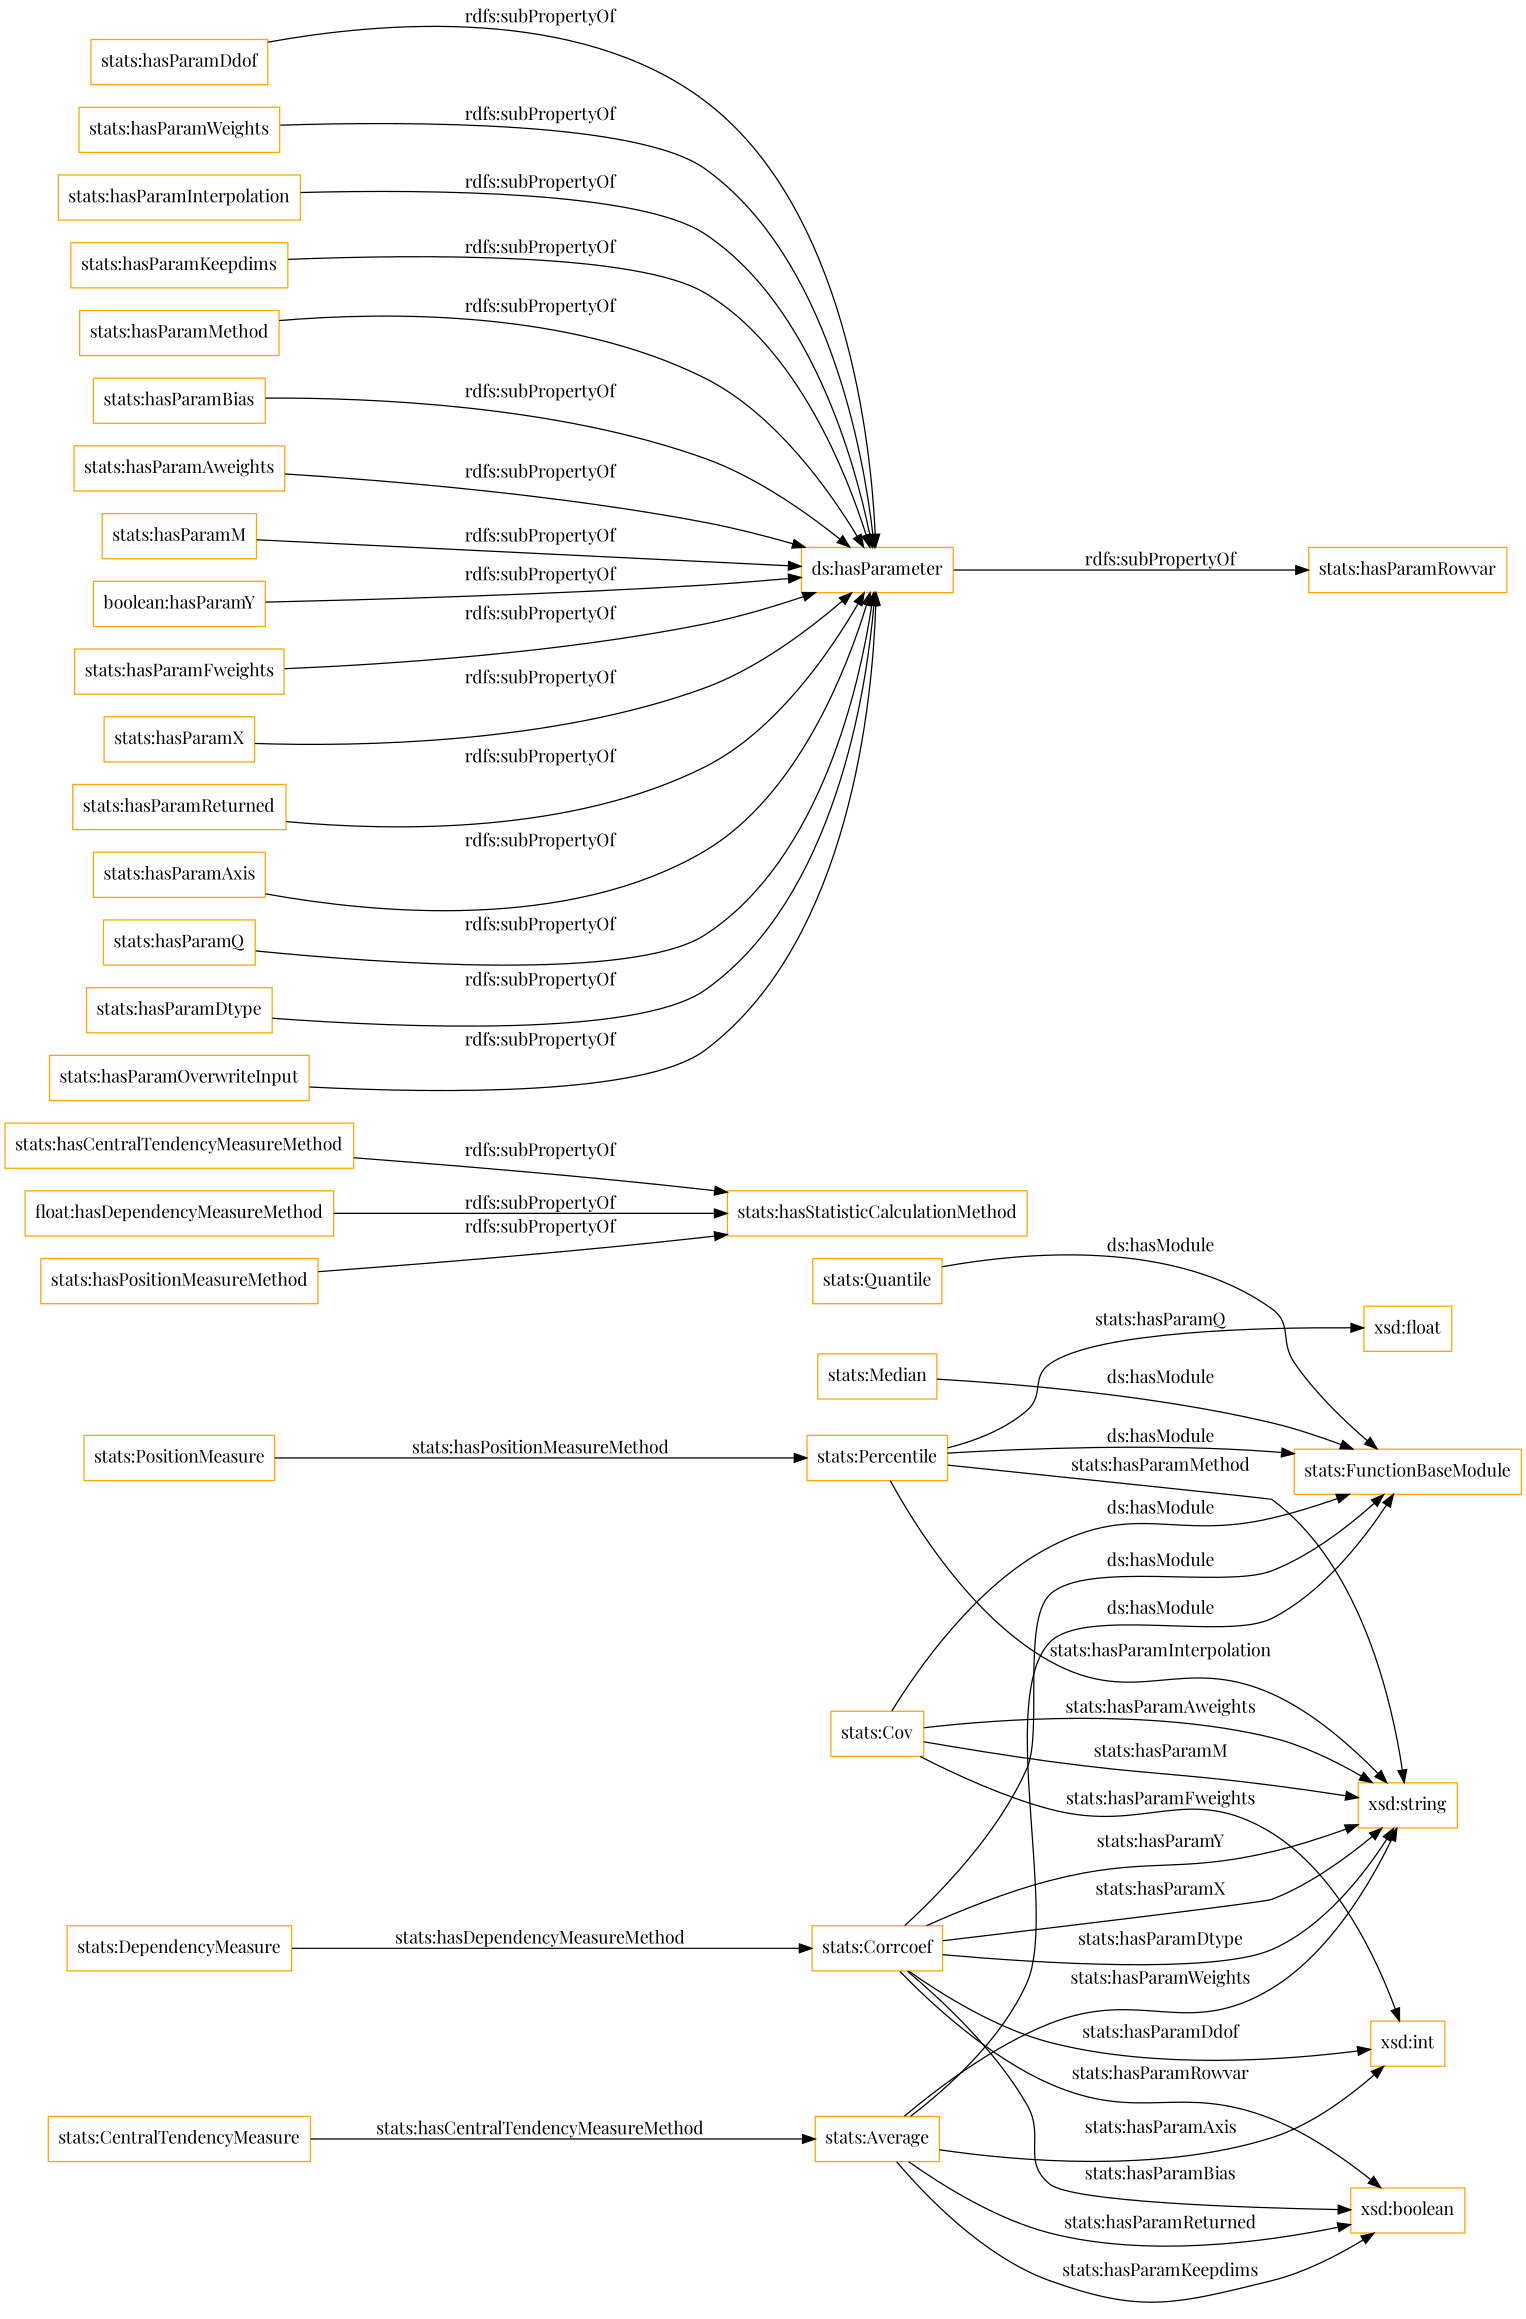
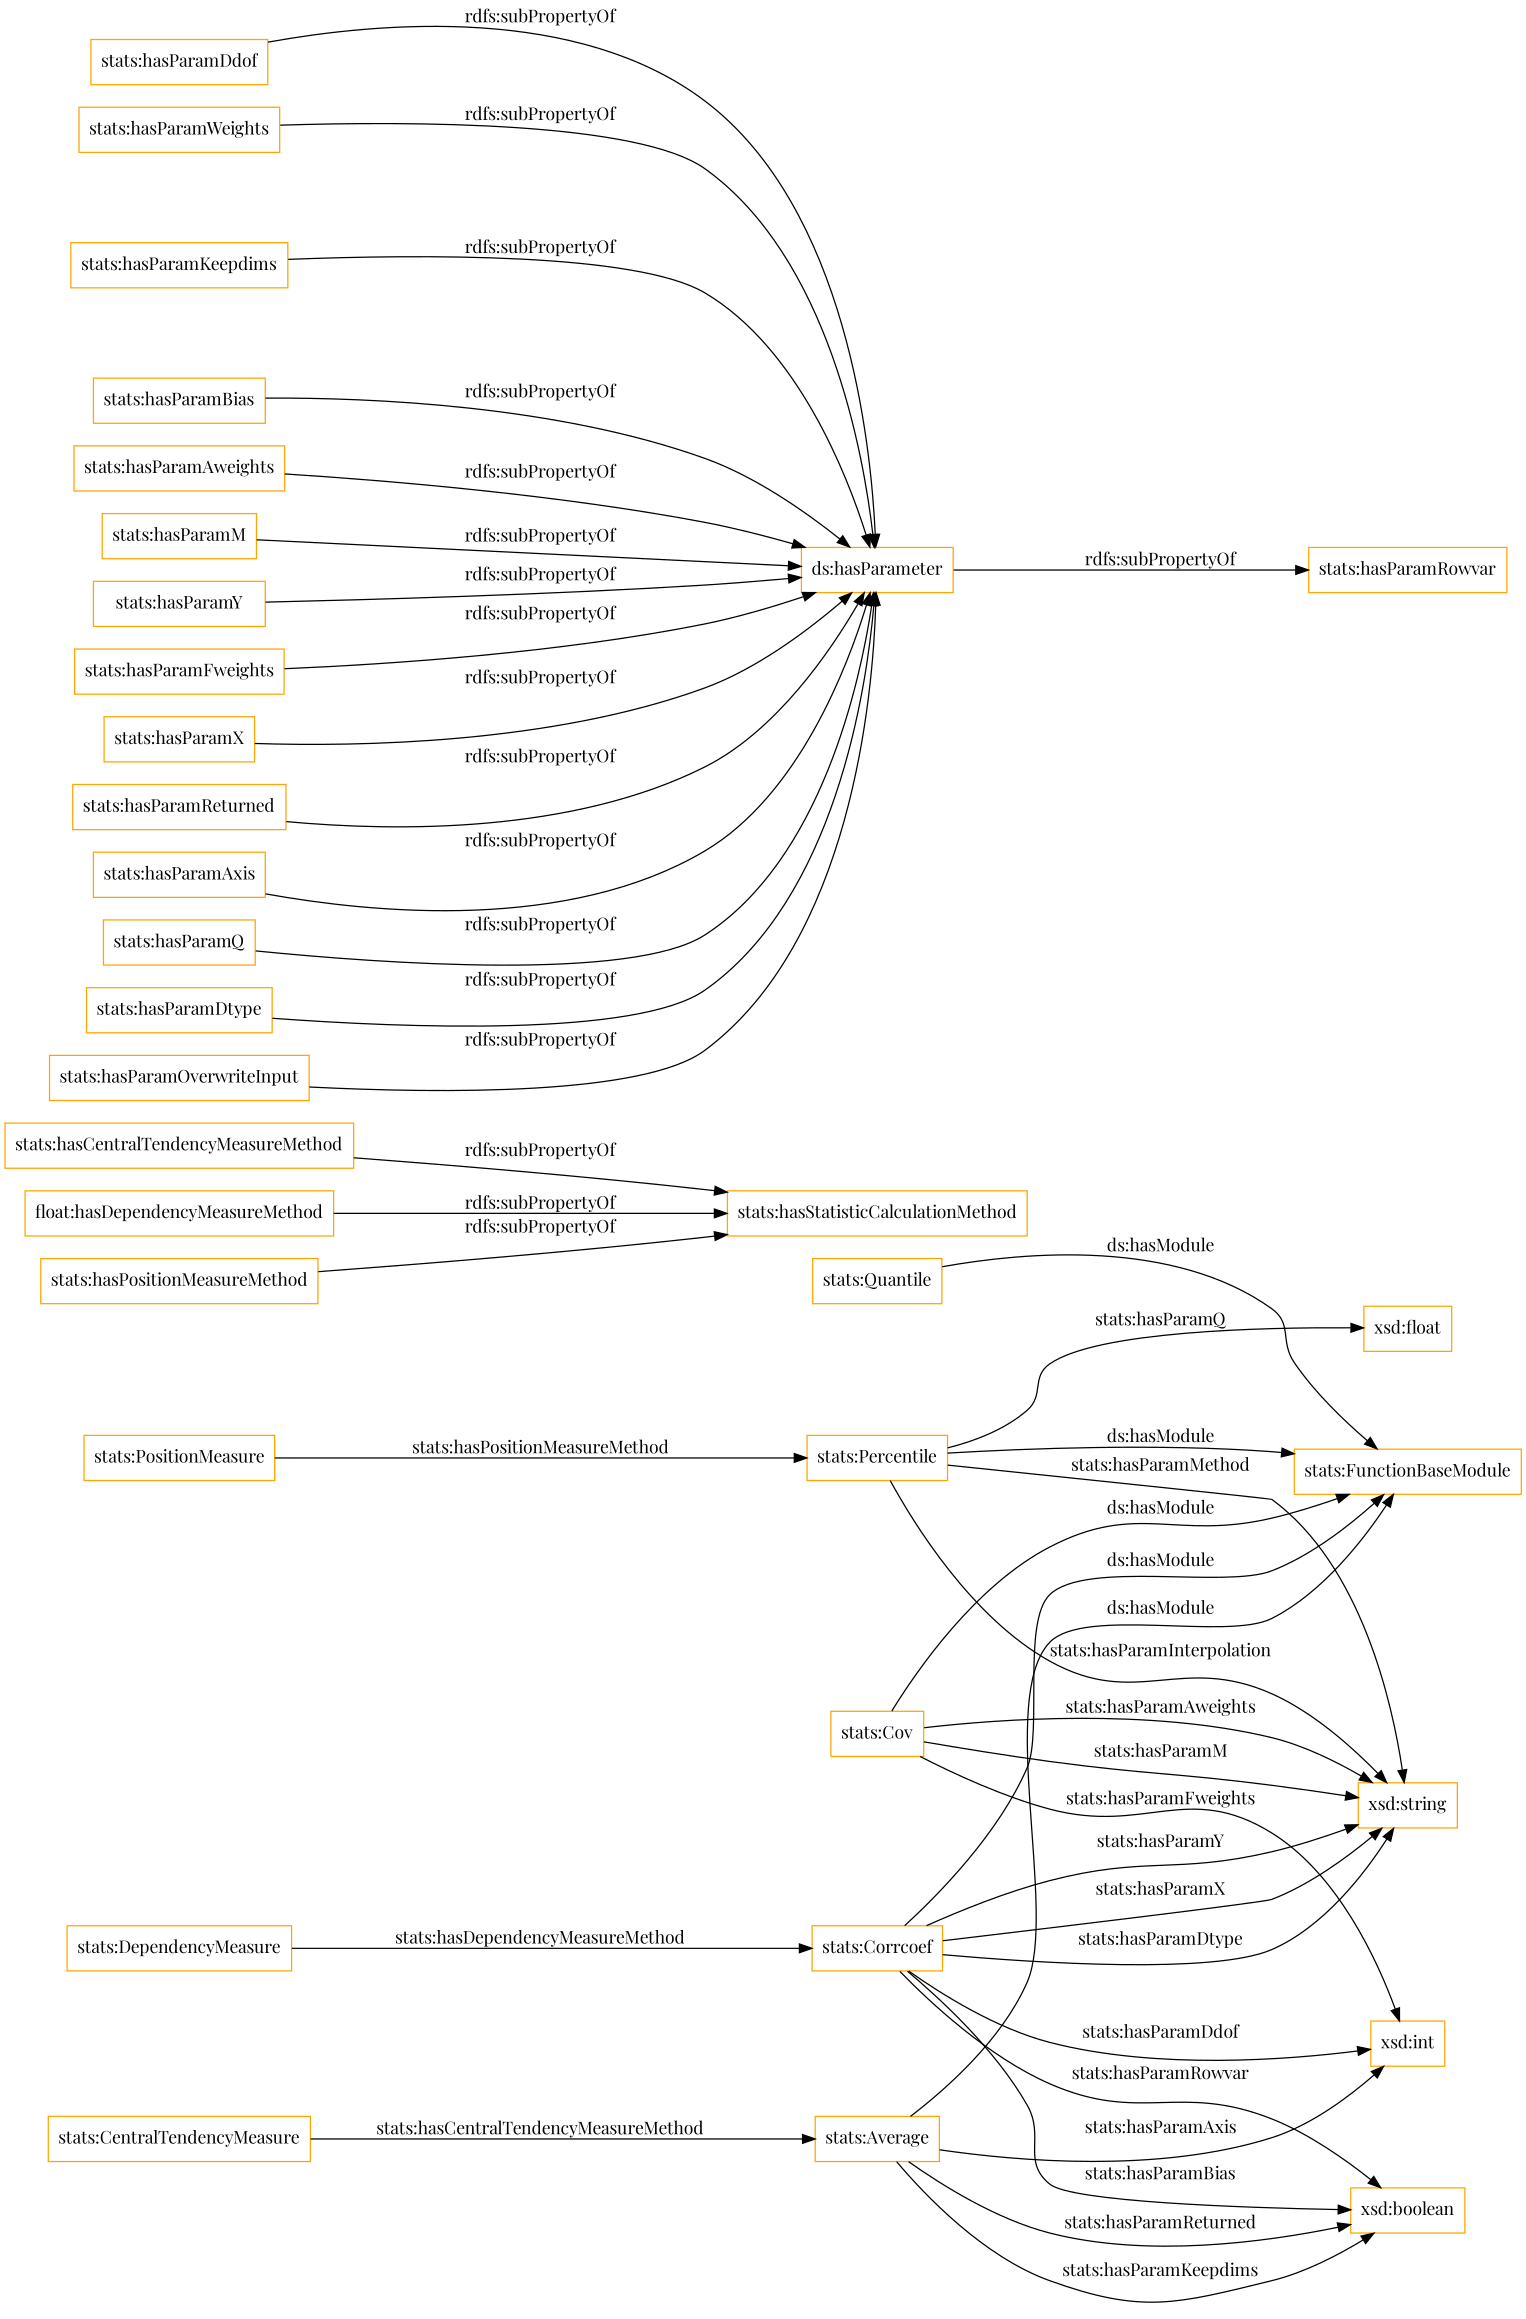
node "stats:hasParamInterpolation": removed
node "stats:hasParamMethod": removed
node "boolean:hasParamY": label "boolean:hasParamY" -> "stats:hasParamY"
node "stats:Median": removed
edge "stats:Average" -> "xsd:string": removed, label "stats:hasParamWeights"
